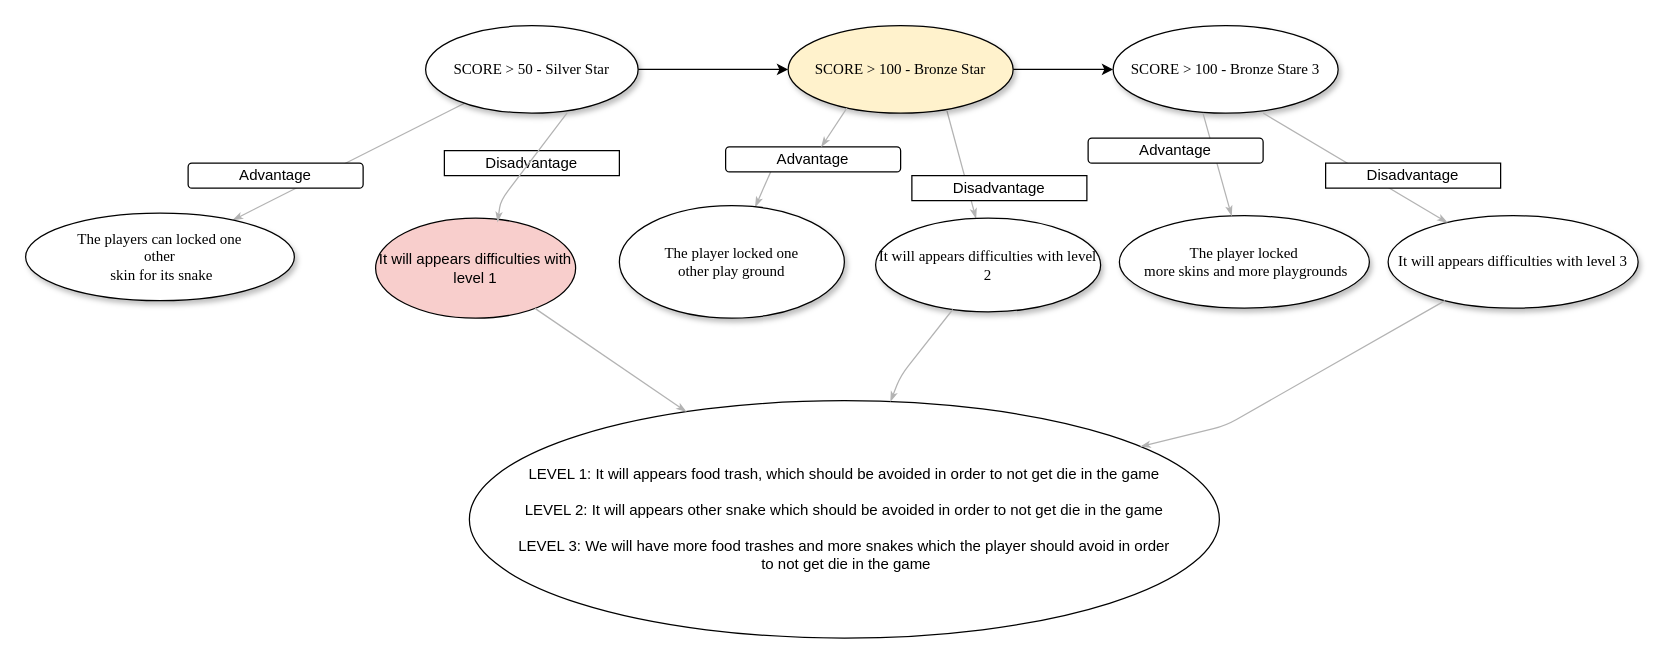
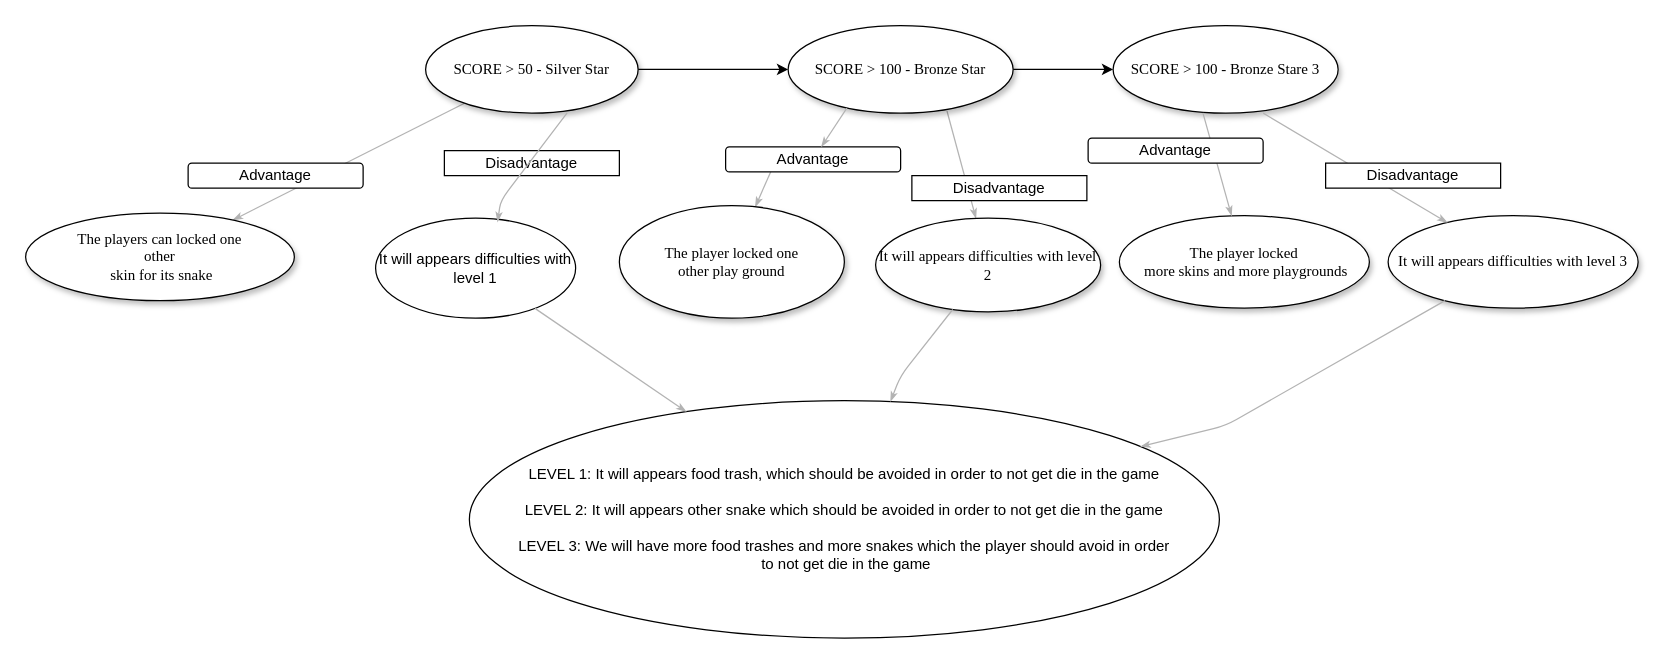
node "SCORE > 100 - Bronze Star": fillcolor #fff2cc -> #ffffff
node "It will appears difficulties with level 1": fillcolor #f8cecc -> #ffffff
